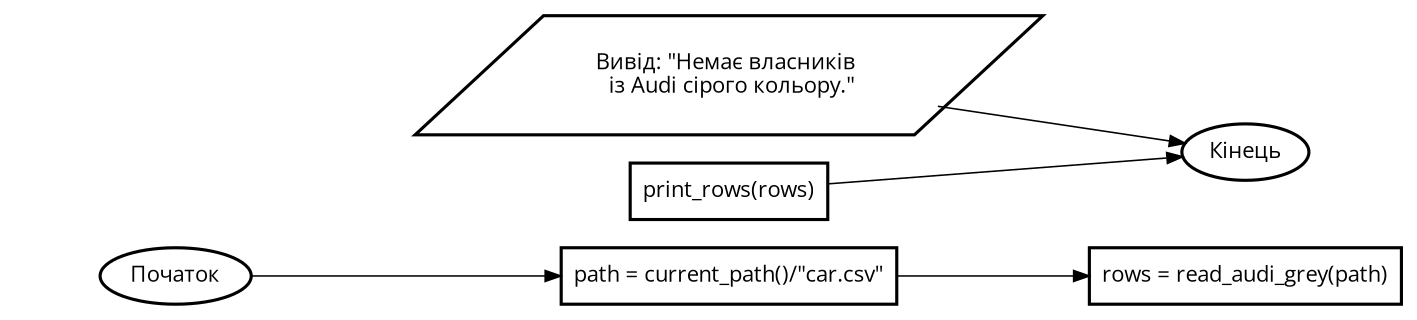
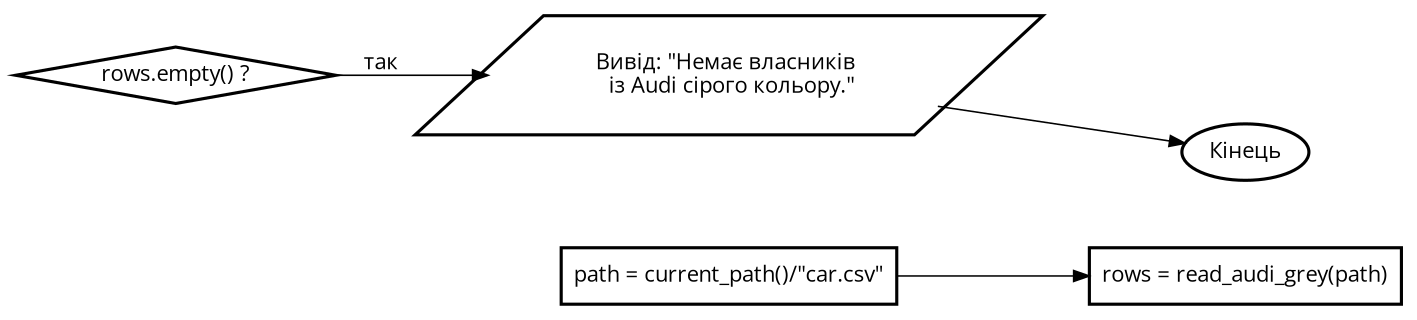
node "rows.empty() ?": added
node "print_rows(rows)": removed
node "Початок": removed
